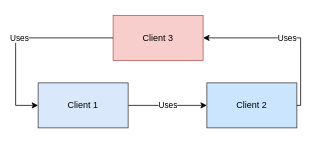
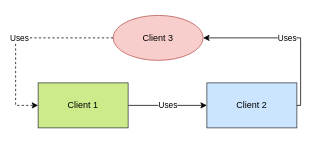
edge "Client 3" -> "Client 1": style solid -> dashed
node "Client 3": shape rectangle -> ellipse
node "Client 1": fillcolor #dae8fc -> #cdeb8b
